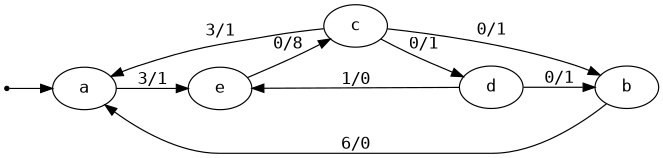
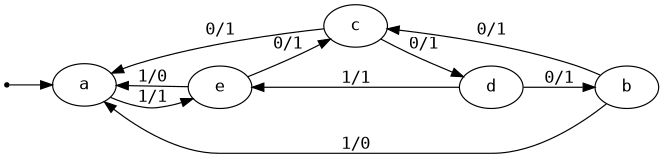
edge "c" -> "a": label "3/1" -> "0/1"
edge "e" -> "c": label "0/8" -> "0/1"
edge "c" -> "b": reversed
edge "a" -> "e": label "3/1" -> "1/1"
edge "d" -> "e": label "1/0" -> "1/1"
edge "e" -> "a": added, label "1/0"
edge "b" -> "a": label "6/0" -> "1/0"
